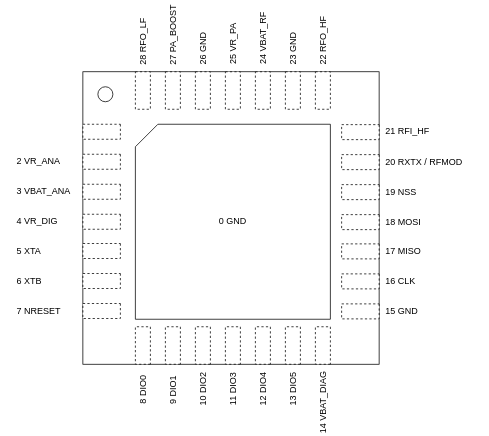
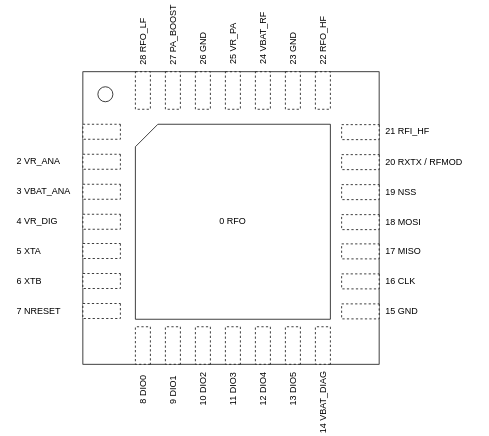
node "0 GND": label "0 GND" -> "0 RFO"
